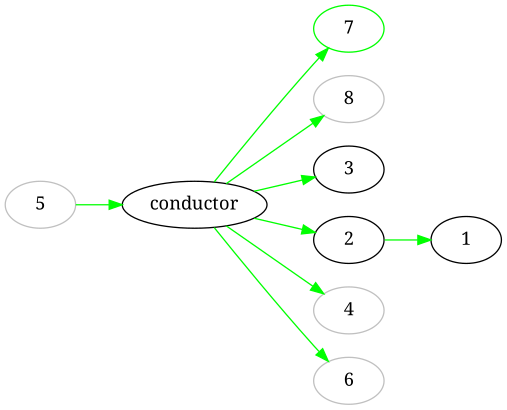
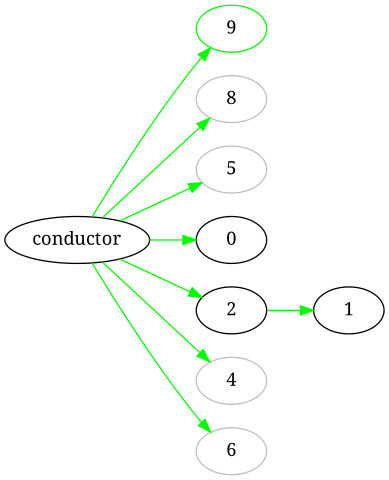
node "7": label "7" -> "9"
node "3": label "3" -> "0"
edge "5" -> "conductor": reversed
